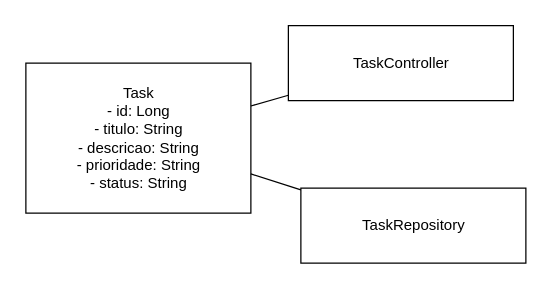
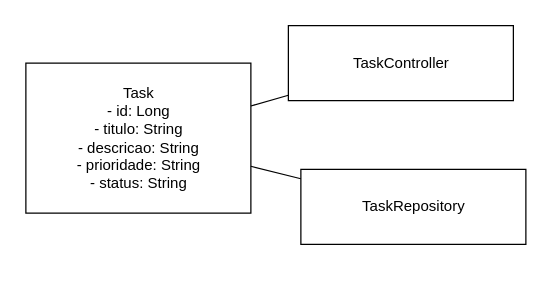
node "TaskRepository": moved (413, 226) -> (413, 207)
